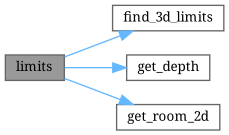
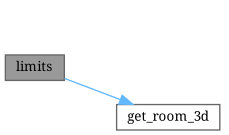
node "find_3d_limits": removed
node "get_depth": removed
node "get_room_2d": label "get_room_2d" -> "get_room_3d"
